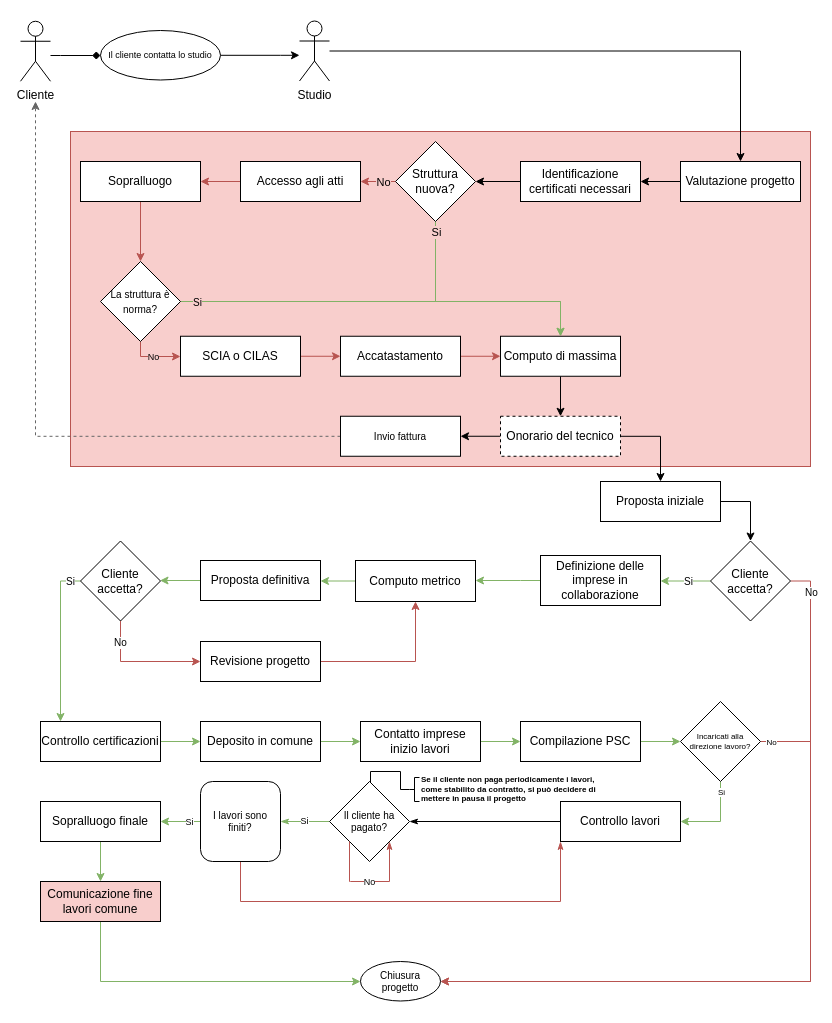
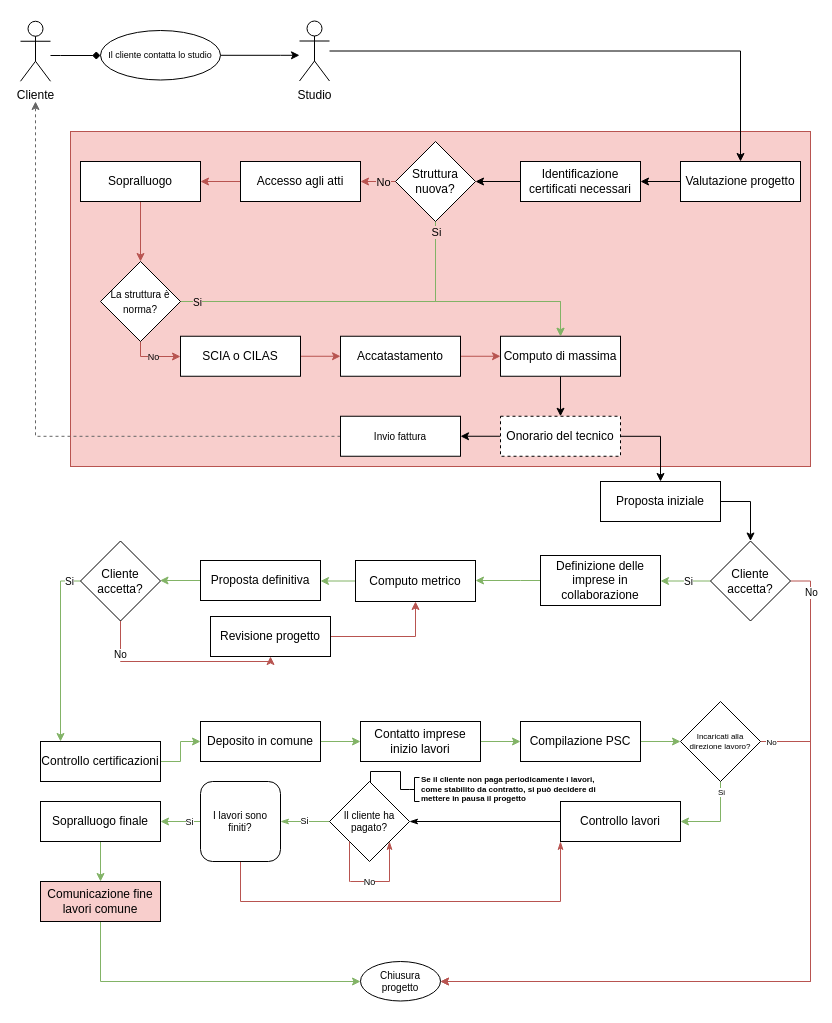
node "Revisione progetto": moved (261, 662) -> (271, 637)
node "Controllo certificazioni": moved (101, 742) -> (101, 762)
